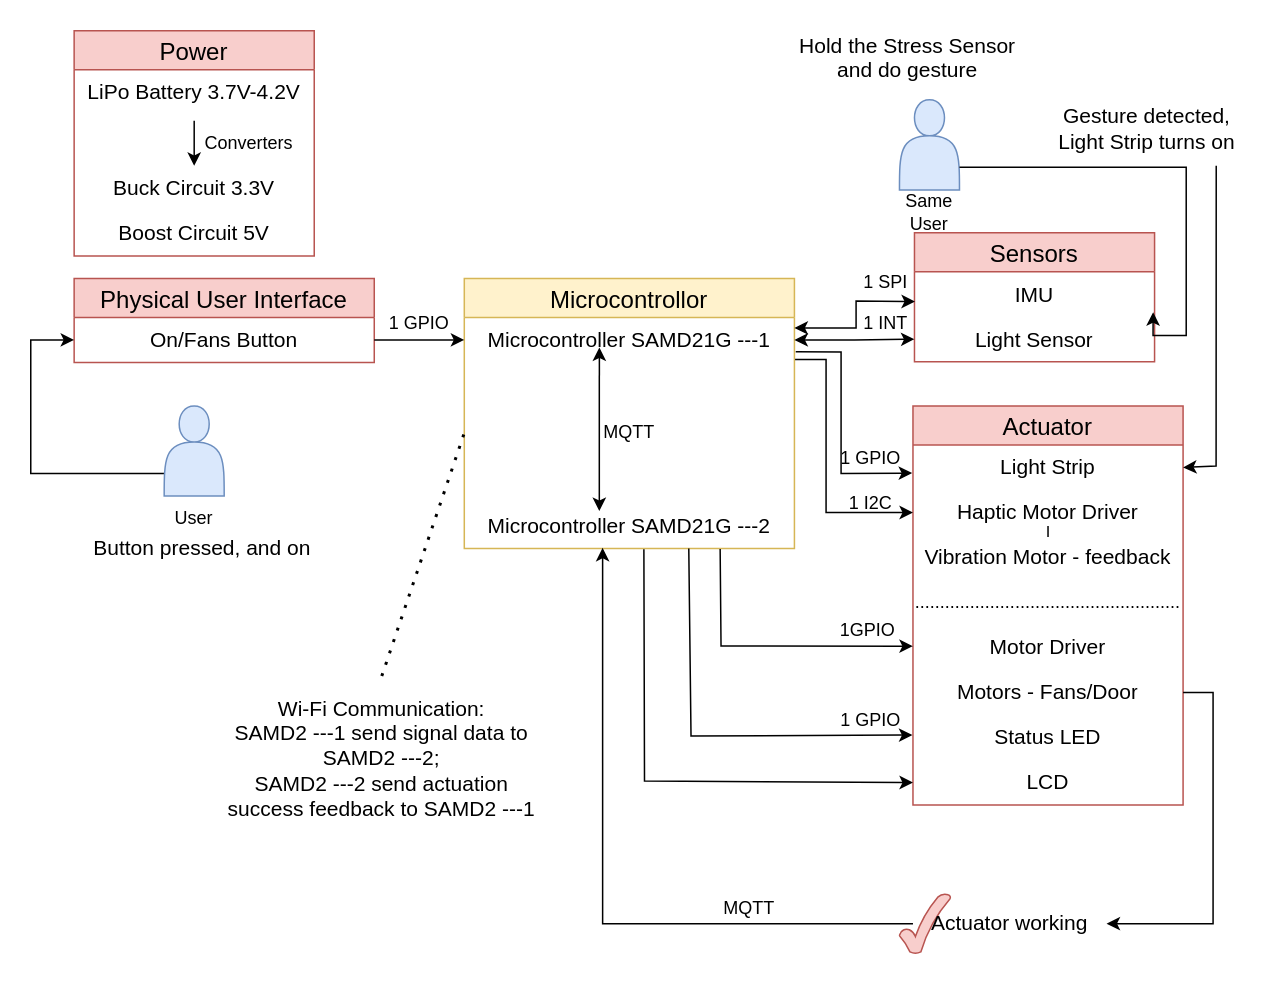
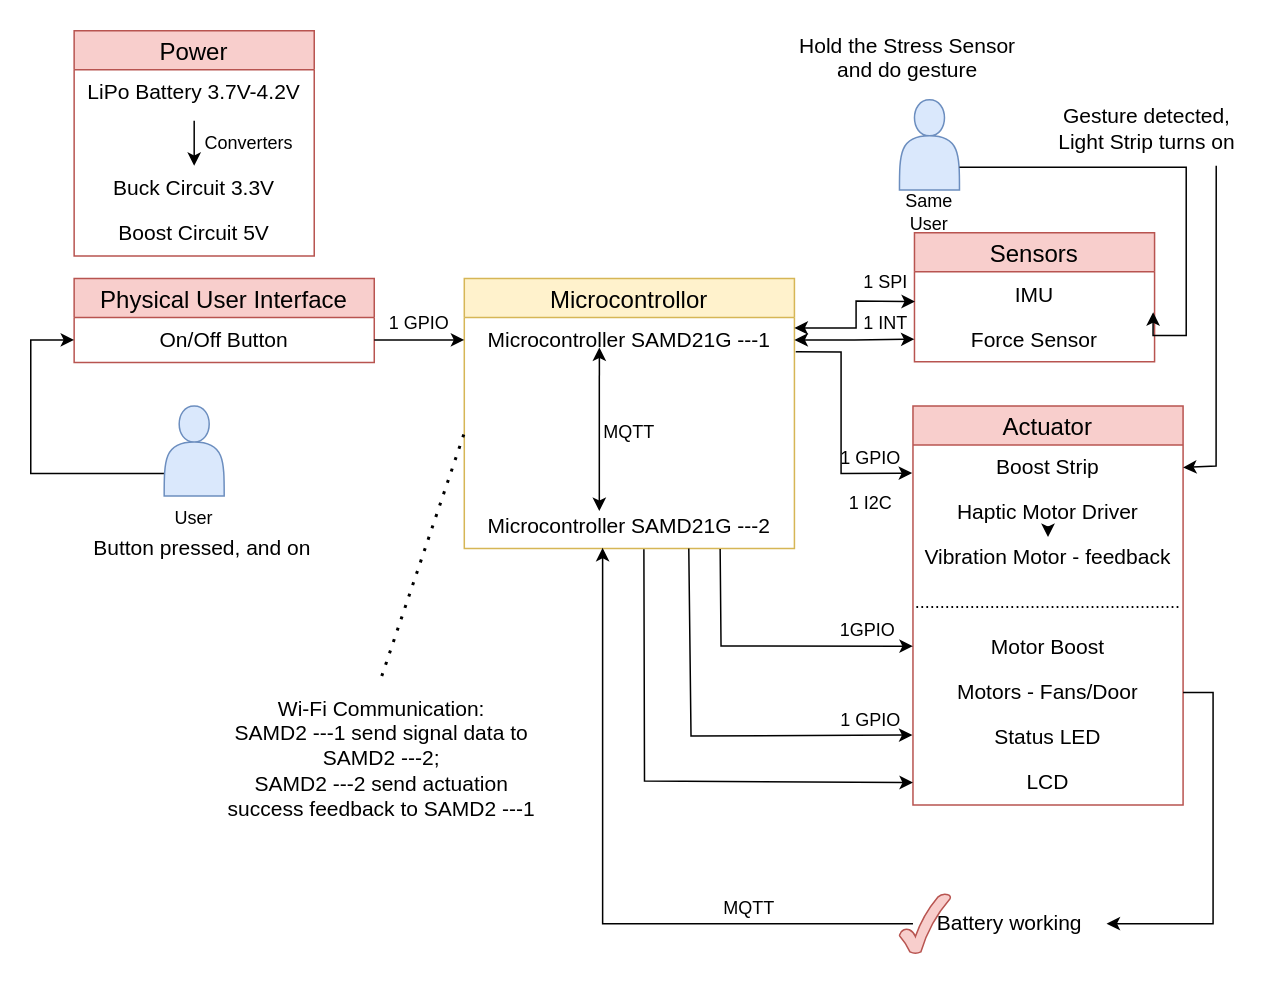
node "On/Fans Button": label "On/Fans Button" -> "On/Off Button"
node "Light Sensor": label "Light Sensor" -> "Force Sensor"
edge "Microcontroller SAMD21G ---1" -> "Haptic Motor Driver": removed
node "Light Strip": label "Light Strip" -> "Boost Strip"
edge "Haptic Motor Driver" -- "Vibration Motor - feedback": arrowhead none -> classic
node "Motor Driver": label "Motor Driver" -> "Motor Boost"
node "Actuator working": label "Actuator working" -> "Battery working"
